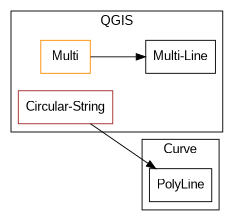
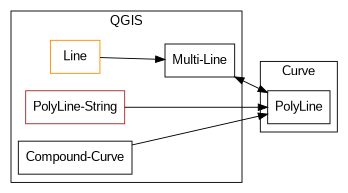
node "Multi": label "Multi" -> "Line"
edge "Multi-Line" -- "PolyLine": added
node "Circular-String": label "Circular-String" -> "PolyLine-String"
node "Compound-Curve": added
